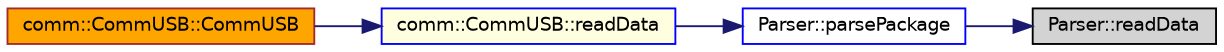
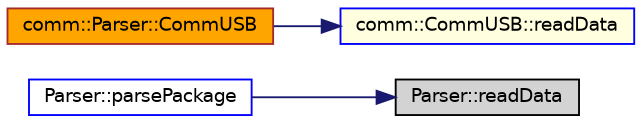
node "comm::CommUSB::CommUSB": label "comm::CommUSB::CommUSB" -> "comm::Parser::CommUSB"
edge "comm::CommUSB::readData" -> "Parser::parsePackage": removed
